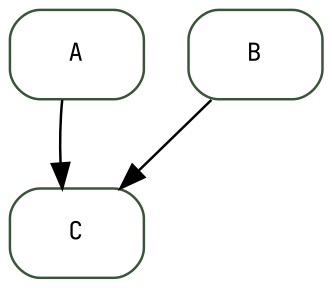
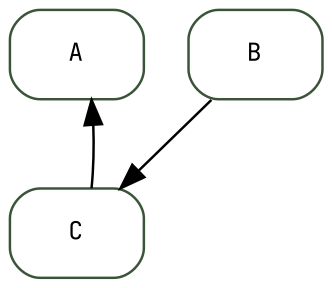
edge "A" -> "C": reversed
